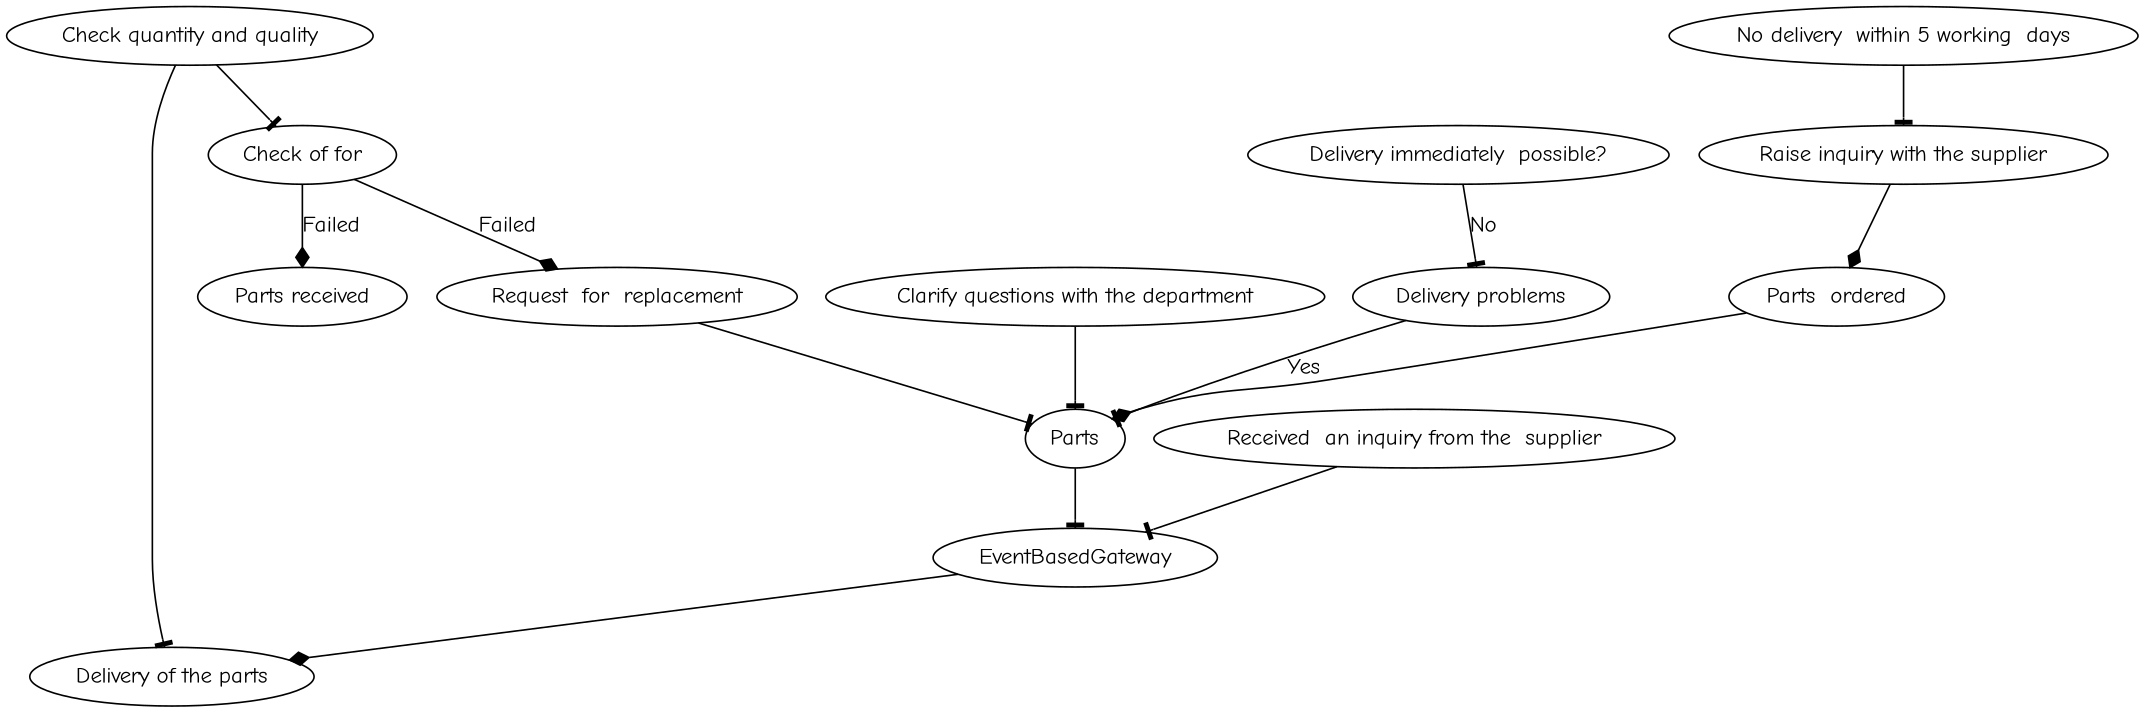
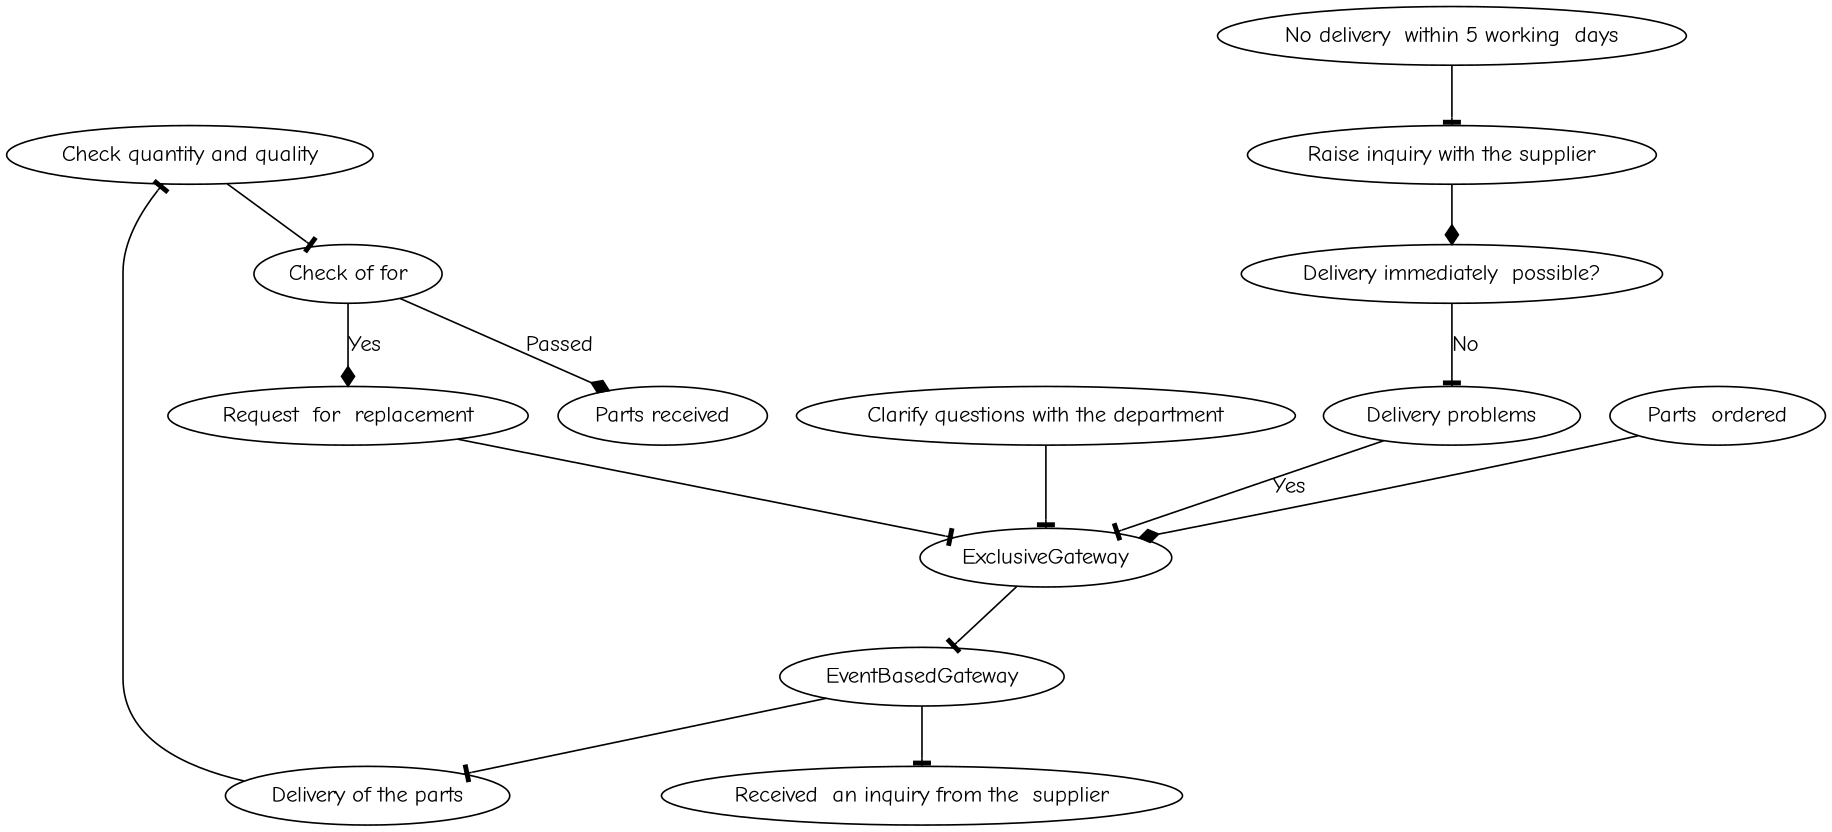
edge "Raise inquiry with the supplier" -> "Parts  ordered": now "Raise inquiry with the supplier" -> "Delivery immediately  possible?"
edge "Check of for" -> "Parts received": label "Failed" -> "Passed"
edge "Check of for" -> "Request  for  replacement": label "Failed" -> "Yes"
edge "Check quantity and quality" -> "Delivery of the parts": reversed
node "Parts": label "Parts" -> "ExclusiveGateway"
edge "Received  an inquiry from the  supplier" -> "EventBasedGateway": reversed
edge "EventBasedGateway" -> "Delivery of the parts": arrowhead diamond -> tee
